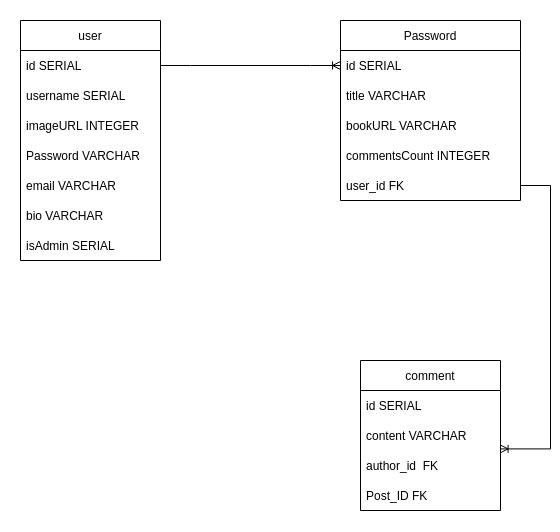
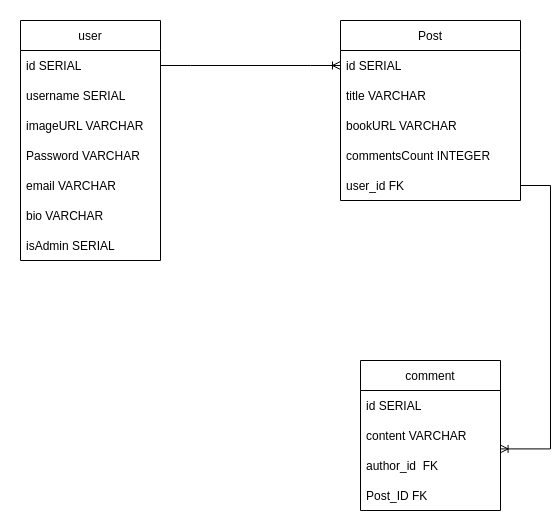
node "Password": label "Password" -> "Post"
node "imageURL INTEGER": label "imageURL INTEGER" -> "imageURL VARCHAR"
